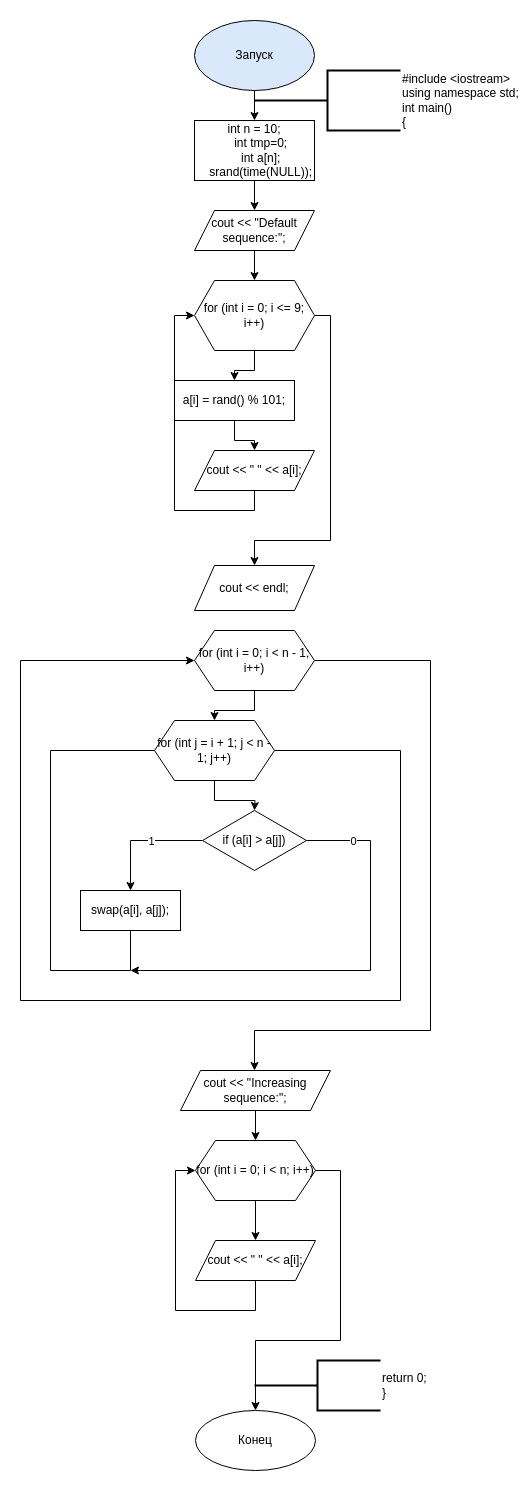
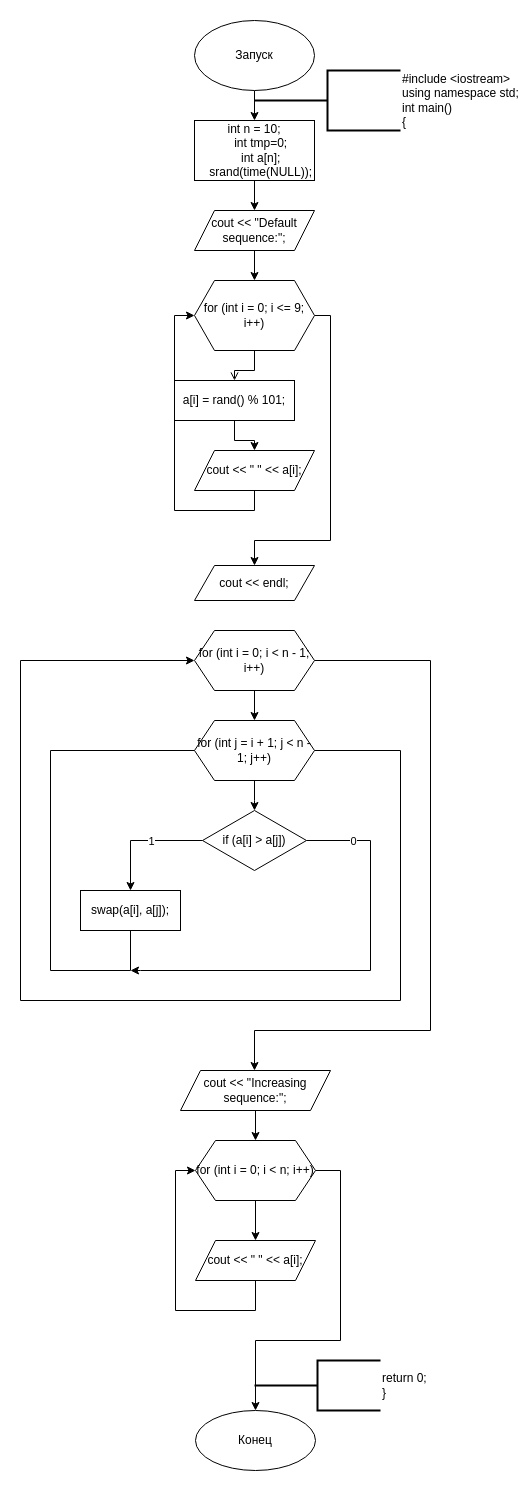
node "Запуск": fillcolor #dae8fc -> #ffffff
edge "for (int i = 0; i <= 9; i++)" -> "a[i] = rand() % 101;": arrowhead classic -> open
node "cout << endl;": size 120x45 -> 120x35
node "for (int j = i + 1; j < n - 1; j++)": moved (215, 751) -> (255, 751)
